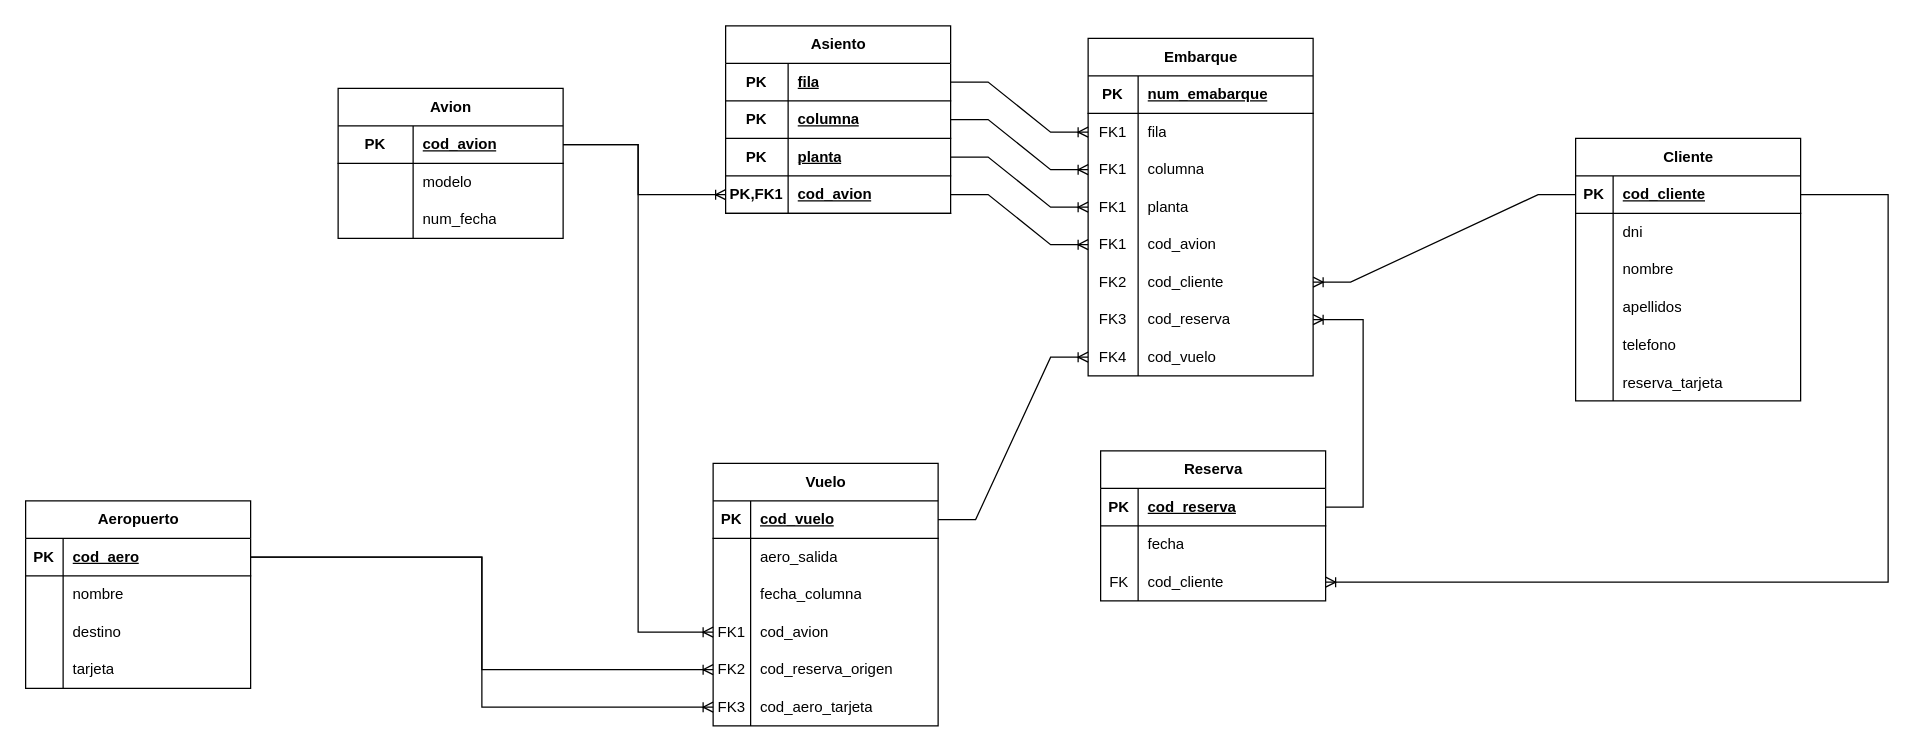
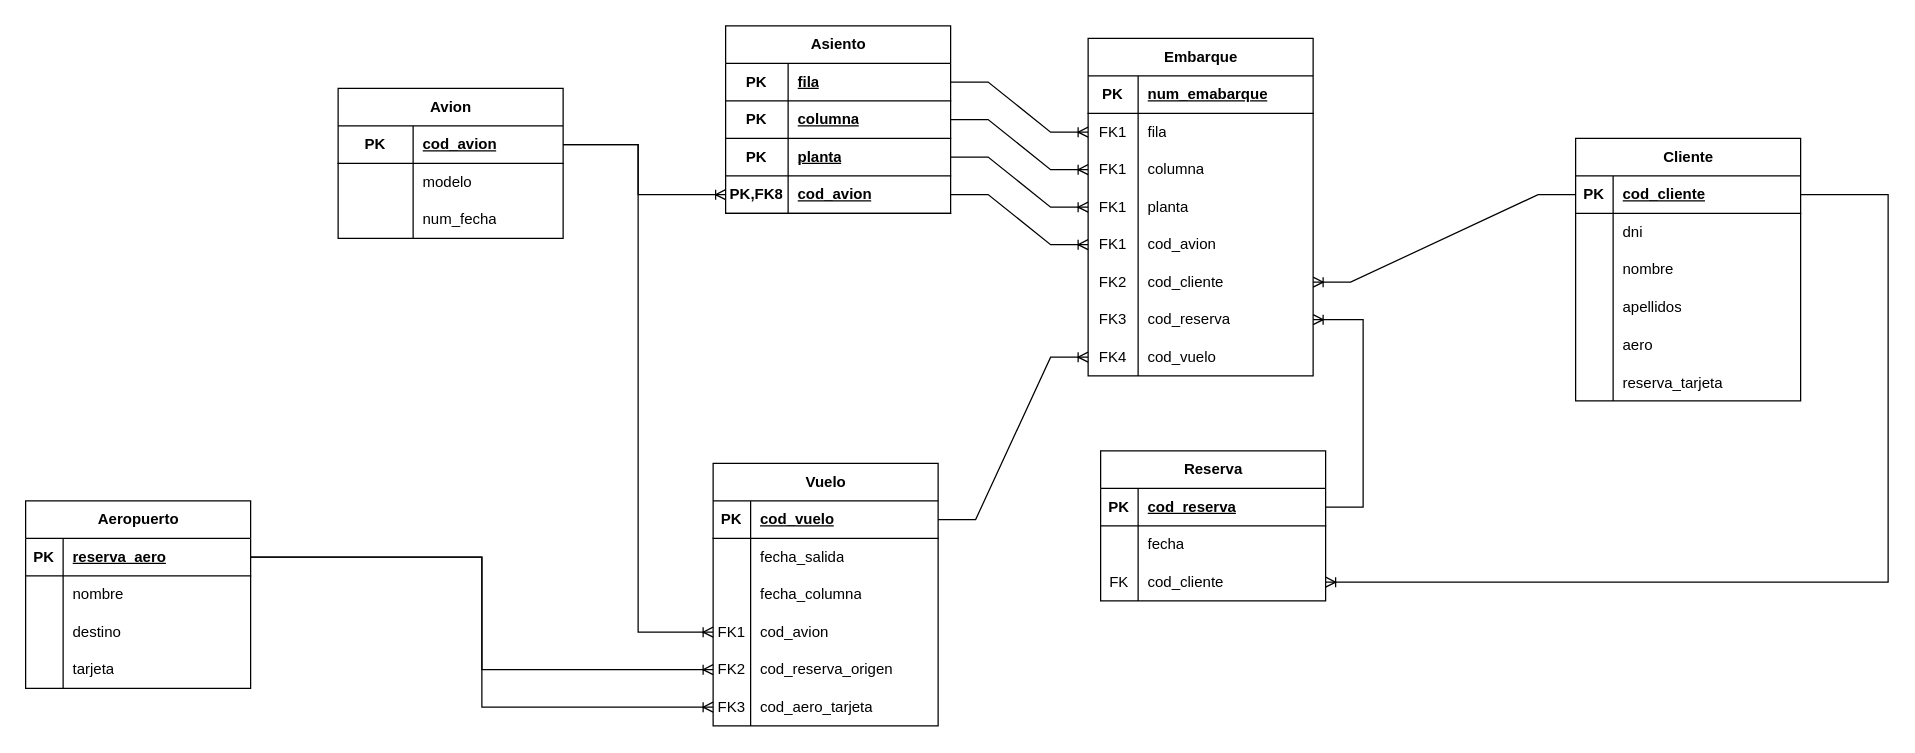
node "PK,FK1": label "PK,FK1" -> "PK,FK8"
node "telefono": label "telefono" -> "aero"
node "cod_aero": label "cod_aero" -> "reserva_aero"
node "aero_salida": label "aero_salida" -> "fecha_salida"
